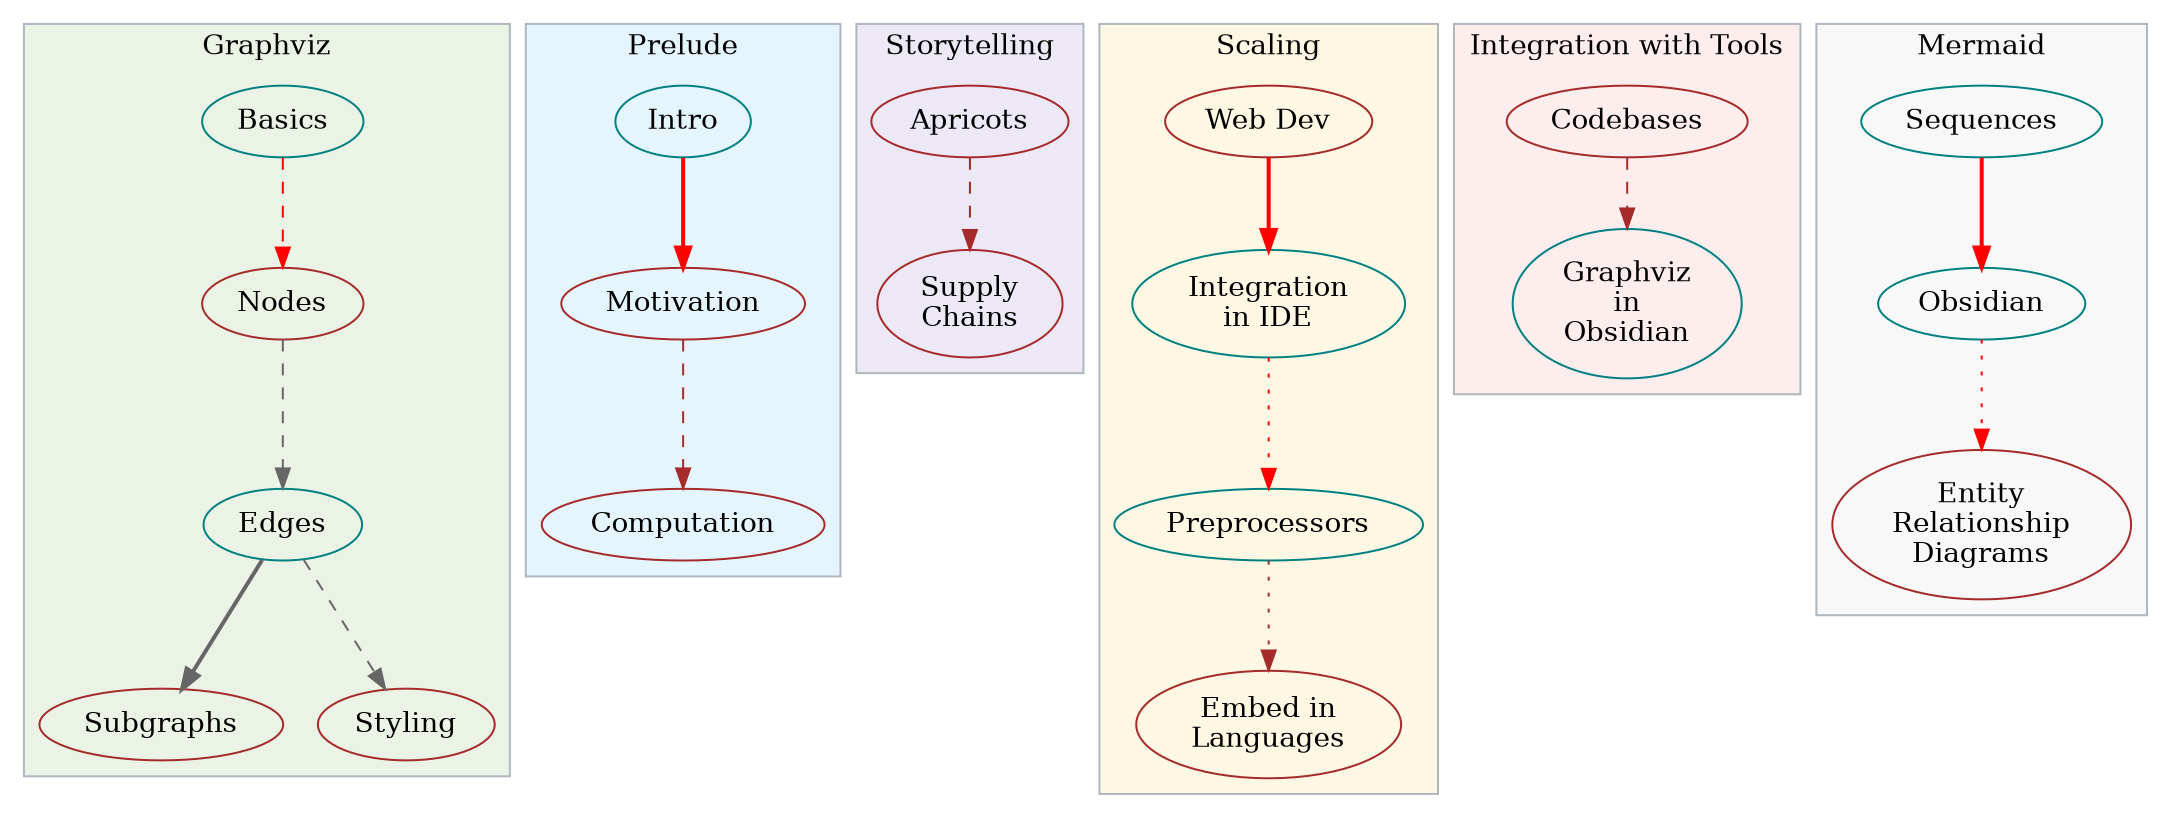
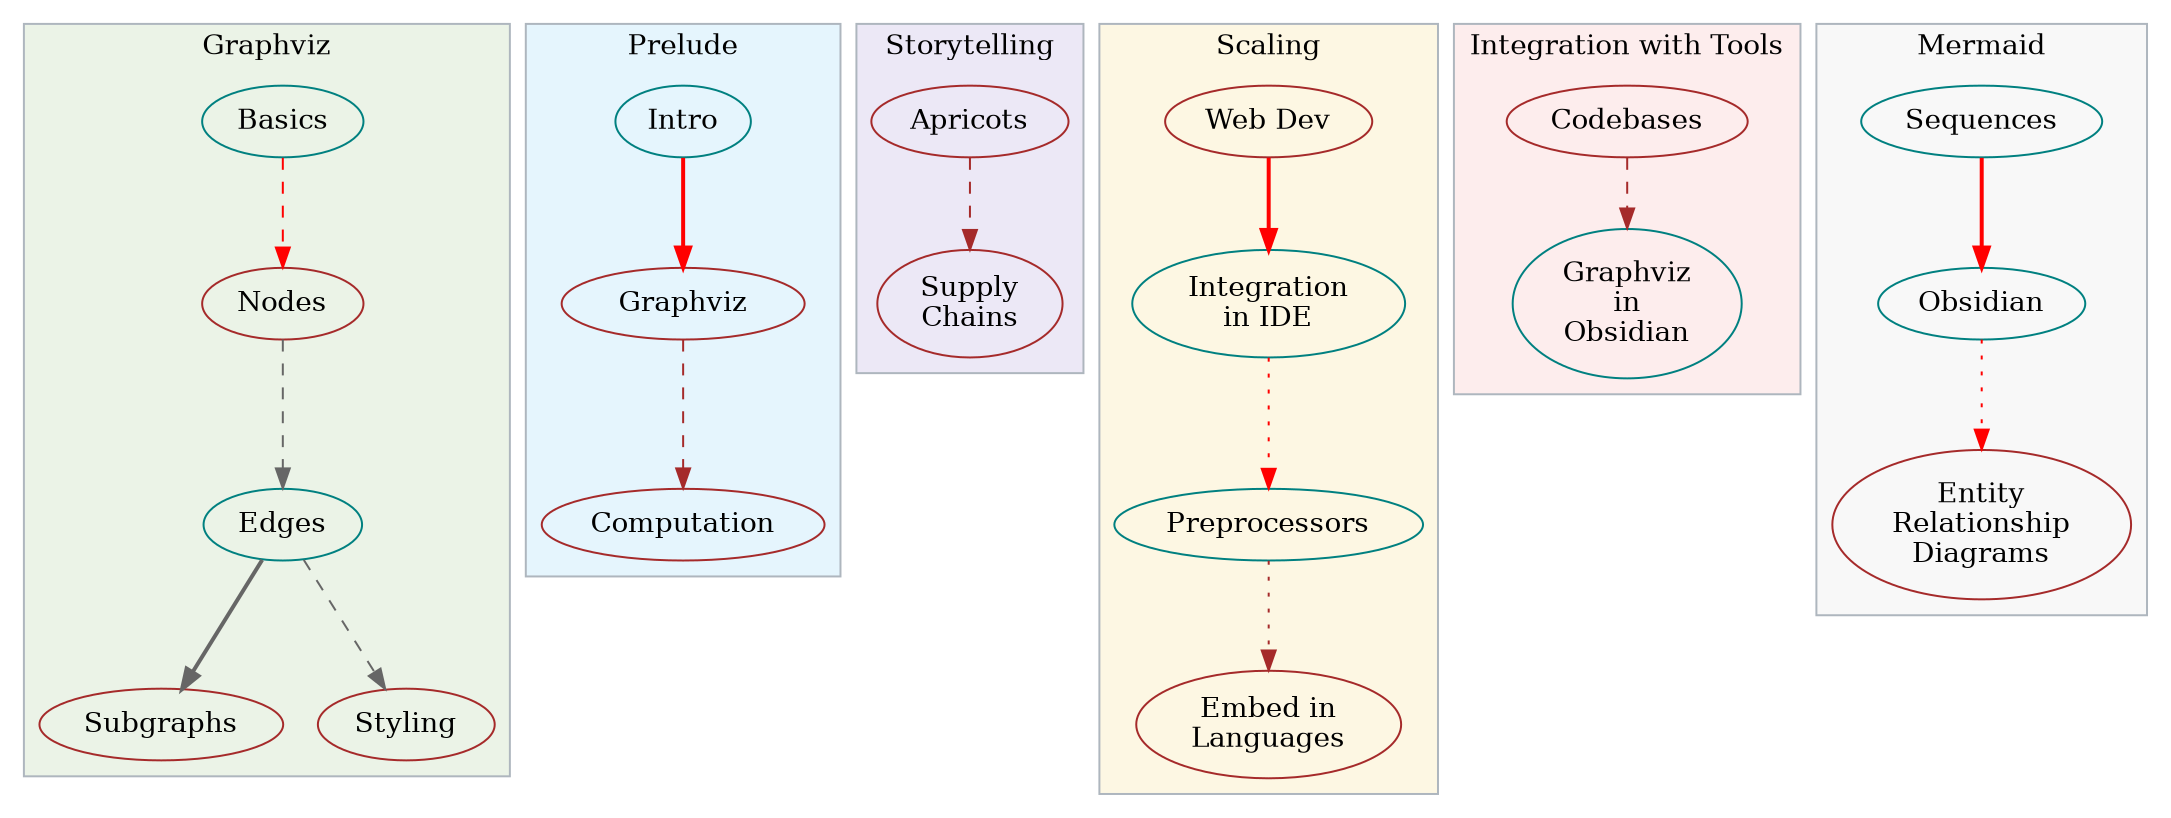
node "Motivation": label "Motivation" -> "Graphviz"
